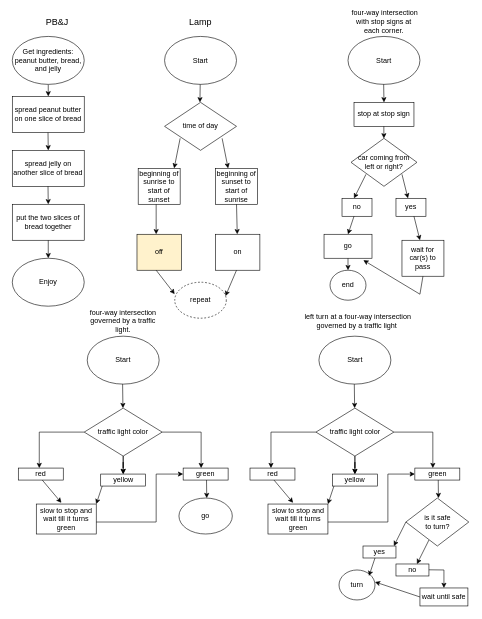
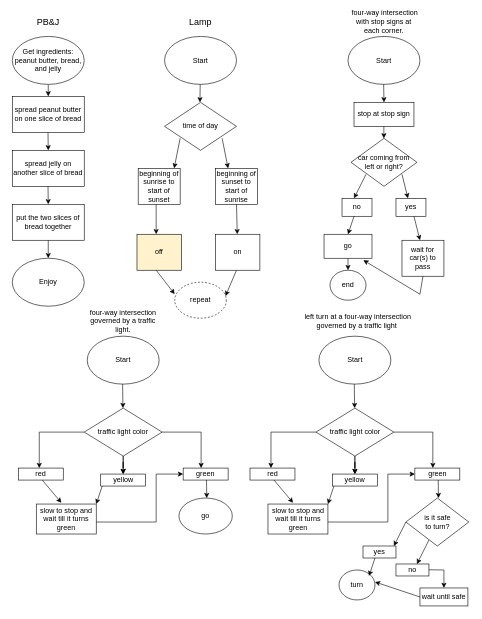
node "PB&J": moved (57, 21) -> (48, 21)
